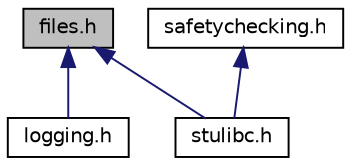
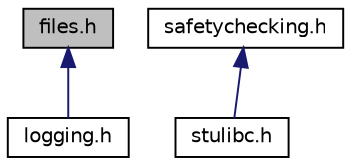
edge "stulibc.h" -> "files.h": removed
